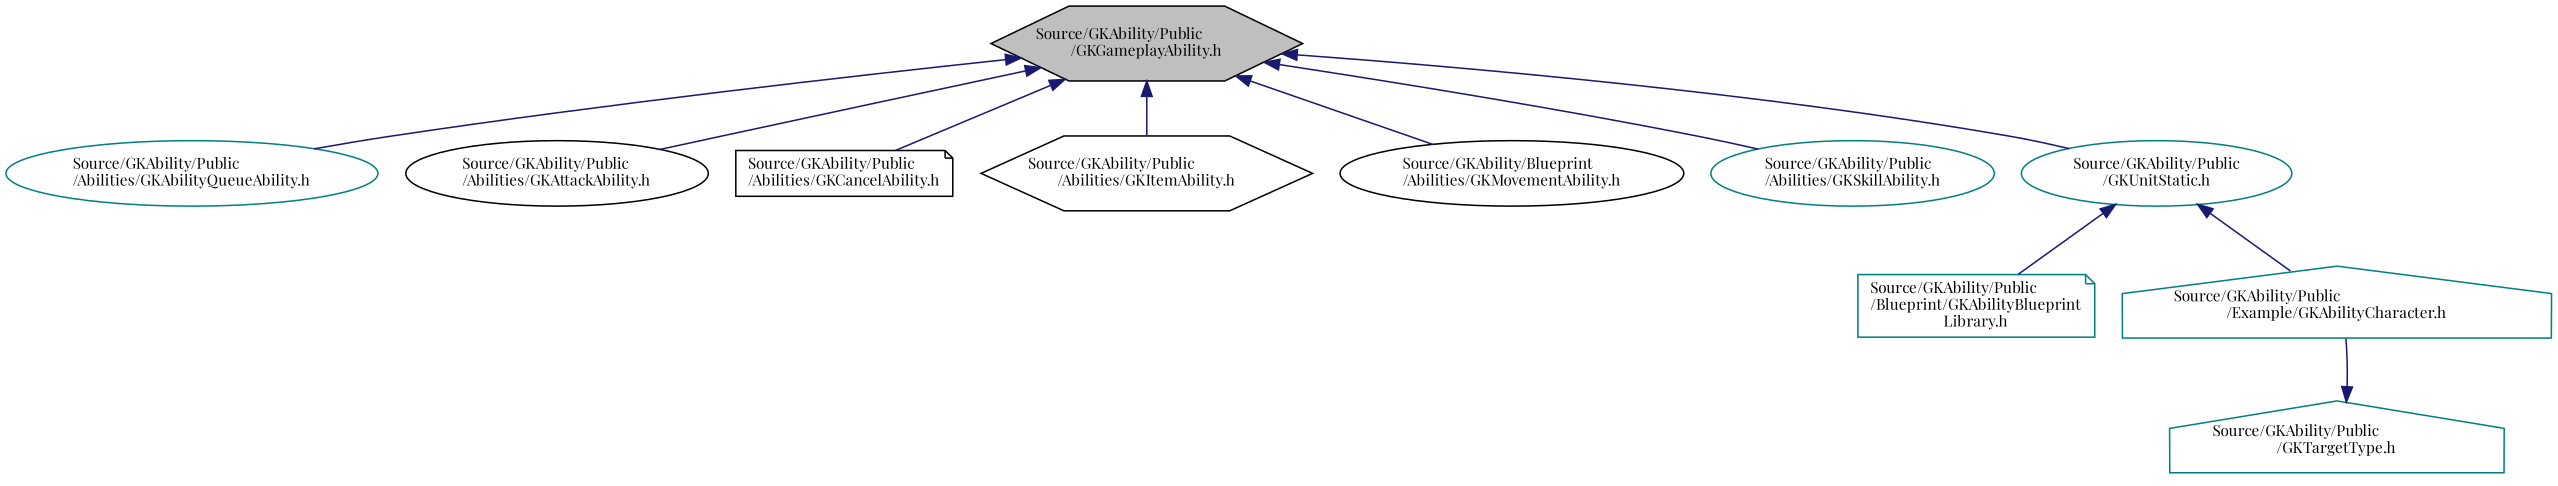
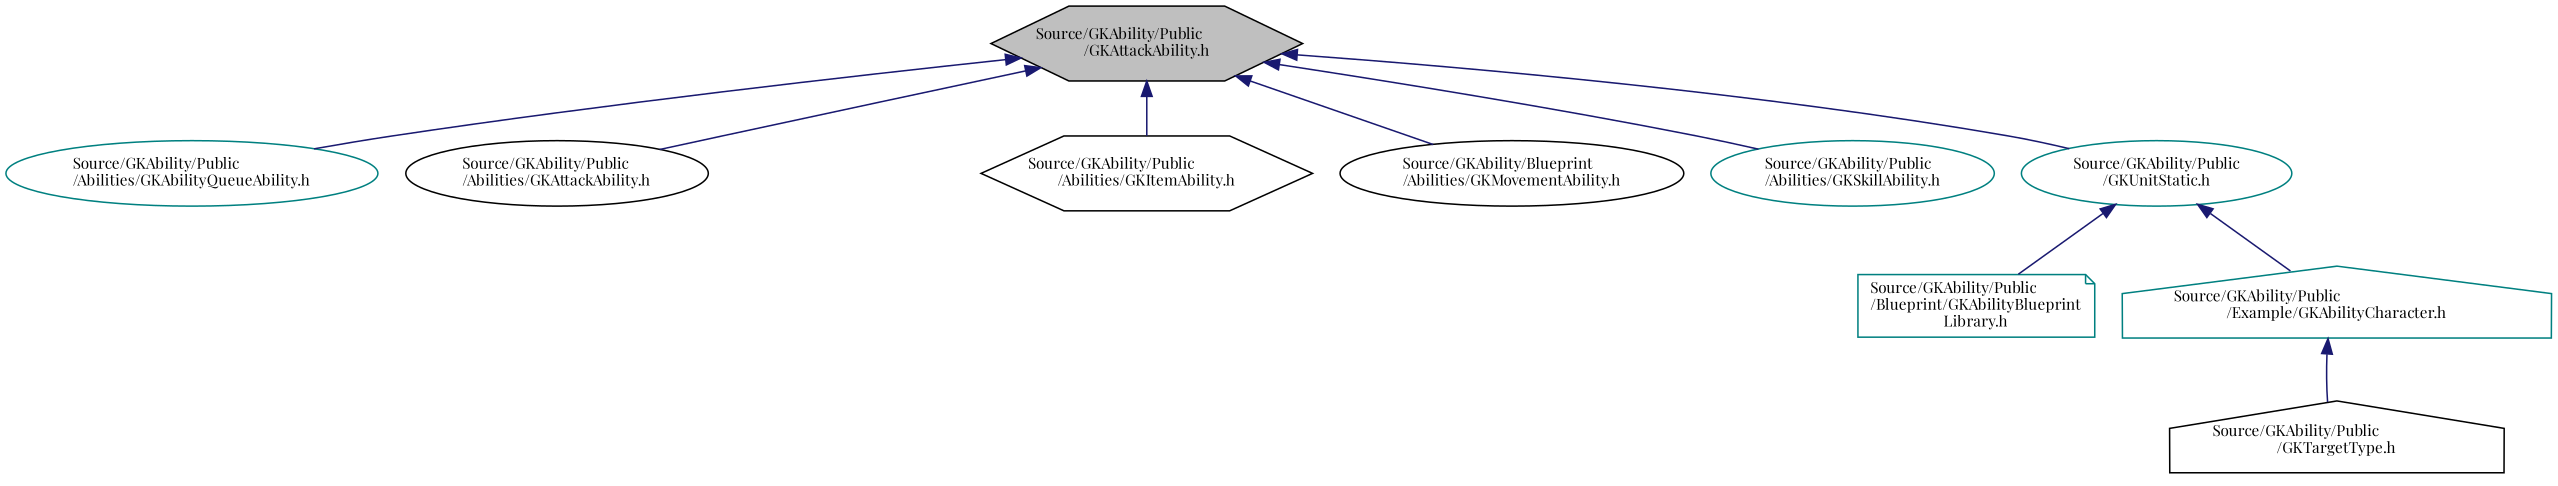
node "Source/GKAbility/Public /GKGameplayAbility.h": label "Source/GKAbility/Public /GKGameplayAbility.h" -> "Source/GKAbility/Public /GKAttackAbility.h"
node "Source/GKAbility/Public /Abilities/GKCancelAbility.h": removed
edge "Source/GKAbility/Public /Example/GKAbilityCharacter.h" -> "Source/GKAbility/Public /GKTargetType.h": reversed
node "Source/GKAbility/Public /GKTargetType.h": color teal -> black
